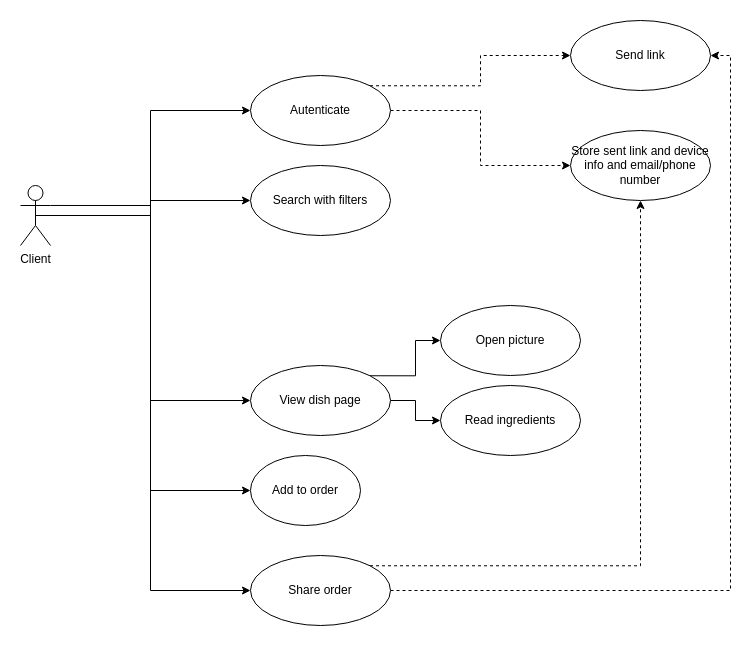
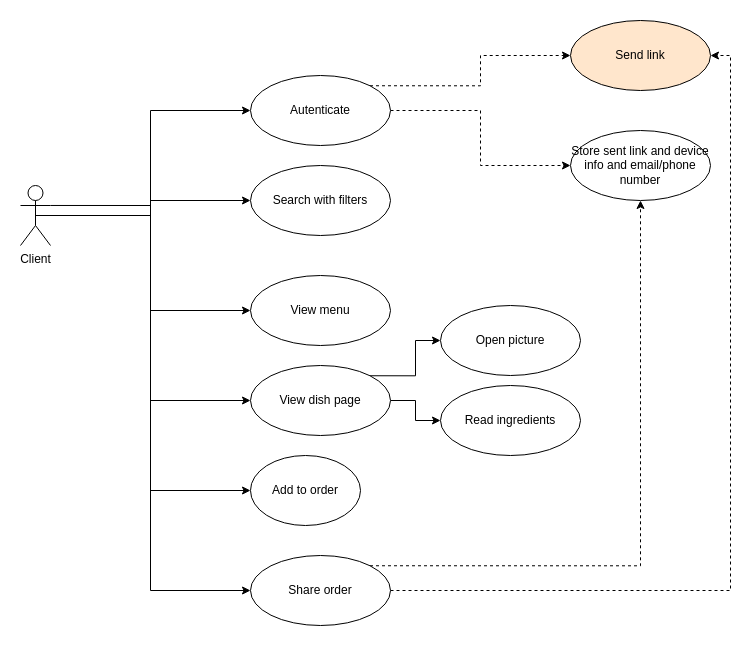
node "Send link": fillcolor #ffffff -> #ffe6cc
edge "Client" -> "View menu": added
node "View menu": added
